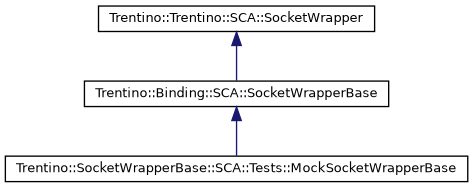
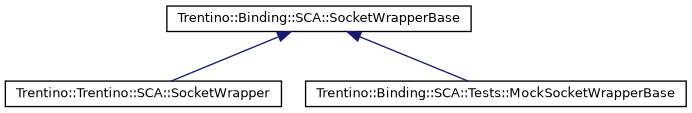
edge "Trentino::Binding::SCA::SocketWrapperBase" -> "Trentino::Trentino::SCA::SocketWrapper": reversed
node "Trentino::SocketWrapperBase::SCA::Tests::MockSocketWrapperBase": label "Trentino::SocketWrapperBase::SCA::Tests::MockSocketWrapperBase" -> "Trentino::Binding::SCA::Tests::MockSocketWrapperBase"
